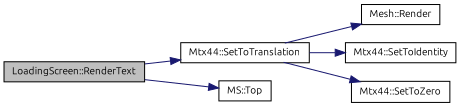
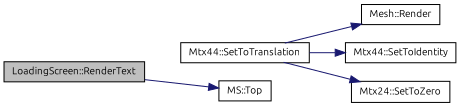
edge "LoadingScreen::RenderText" -> "Mtx44::SetToTranslation": removed
node "Mtx44::SetToZero": label "Mtx44::SetToZero" -> "Mtx24::SetToZero"
